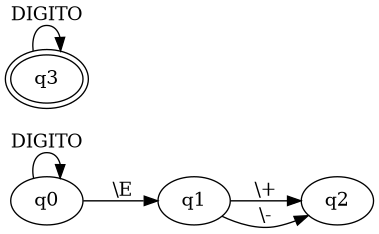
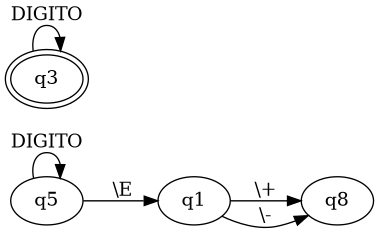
node "q0": label "q0" -> "q5"
node "q2": label "q2" -> "q8"
